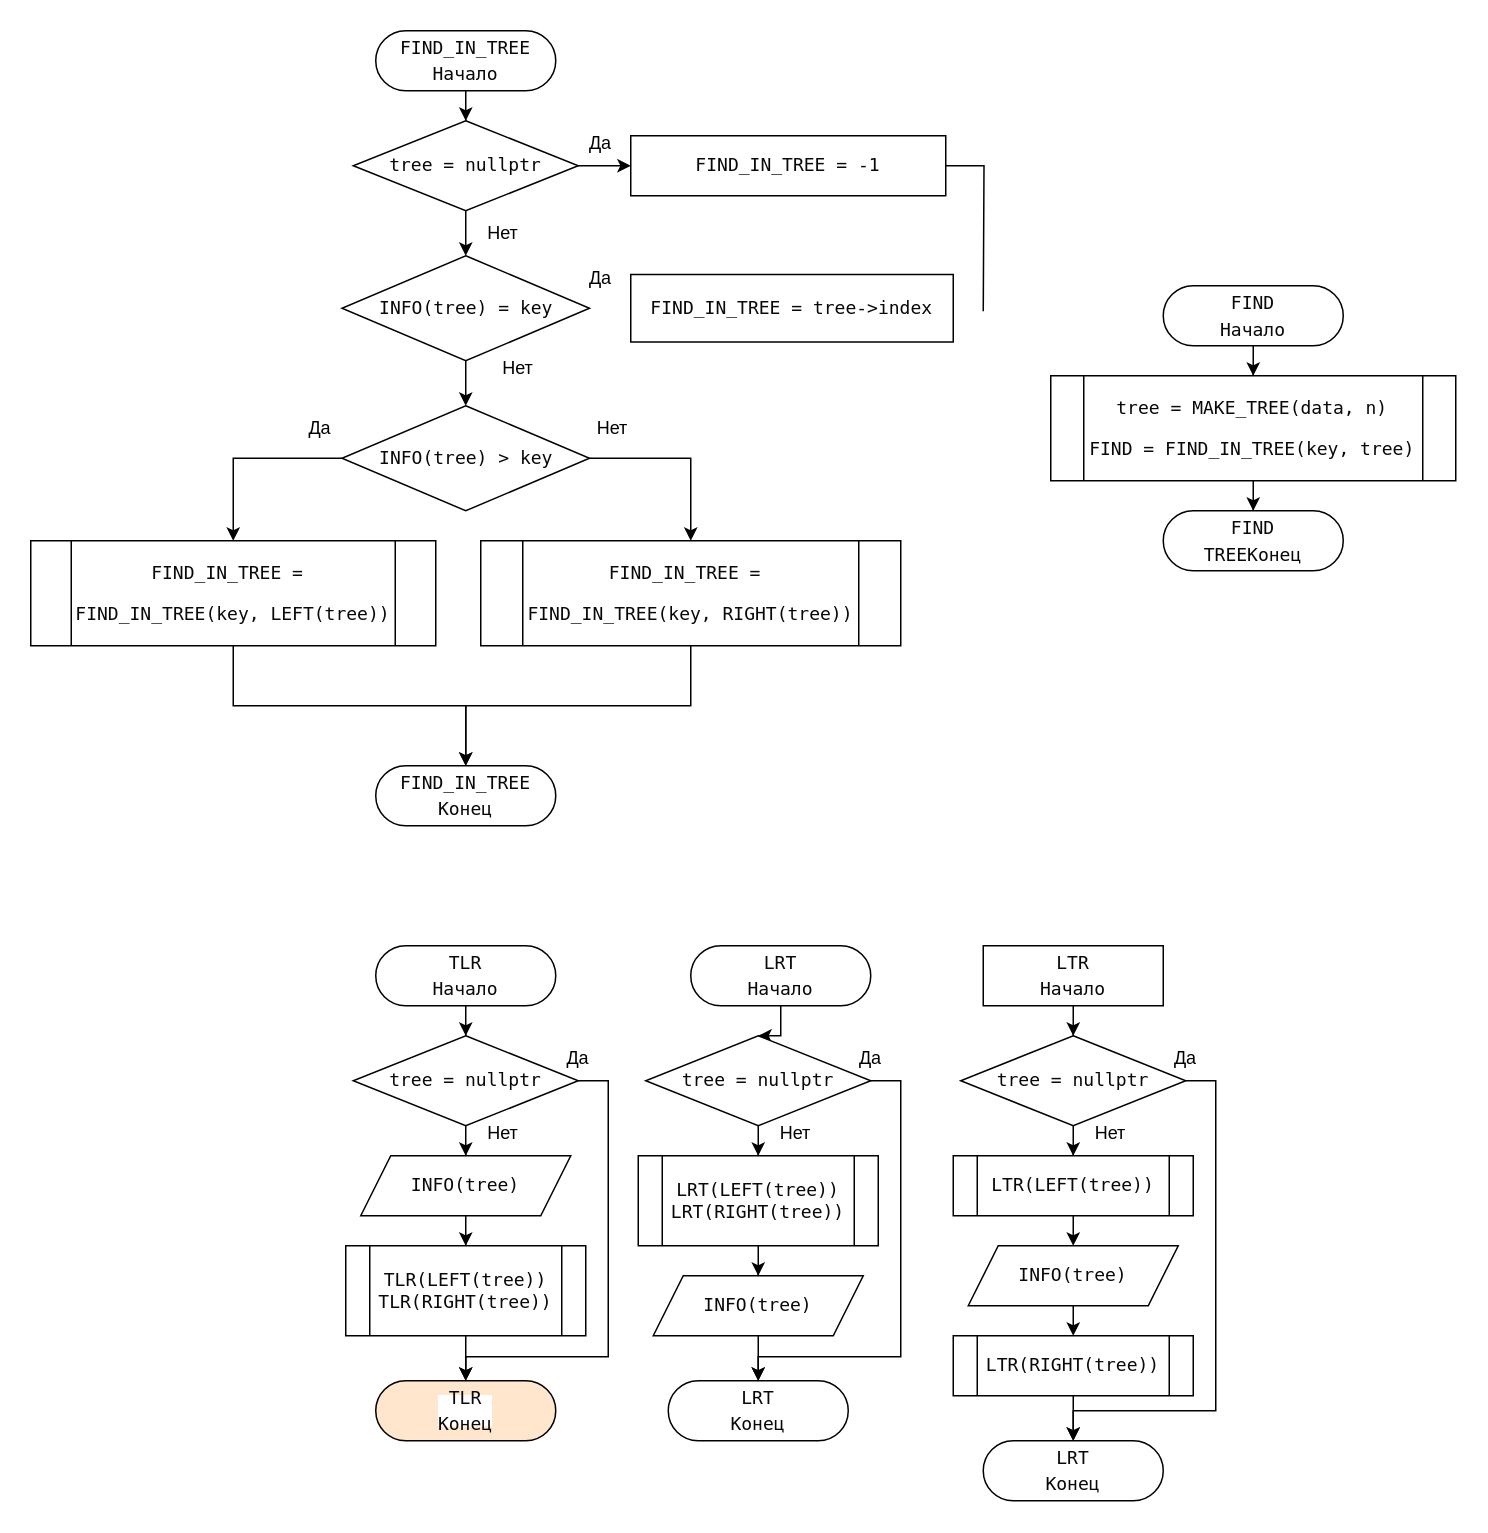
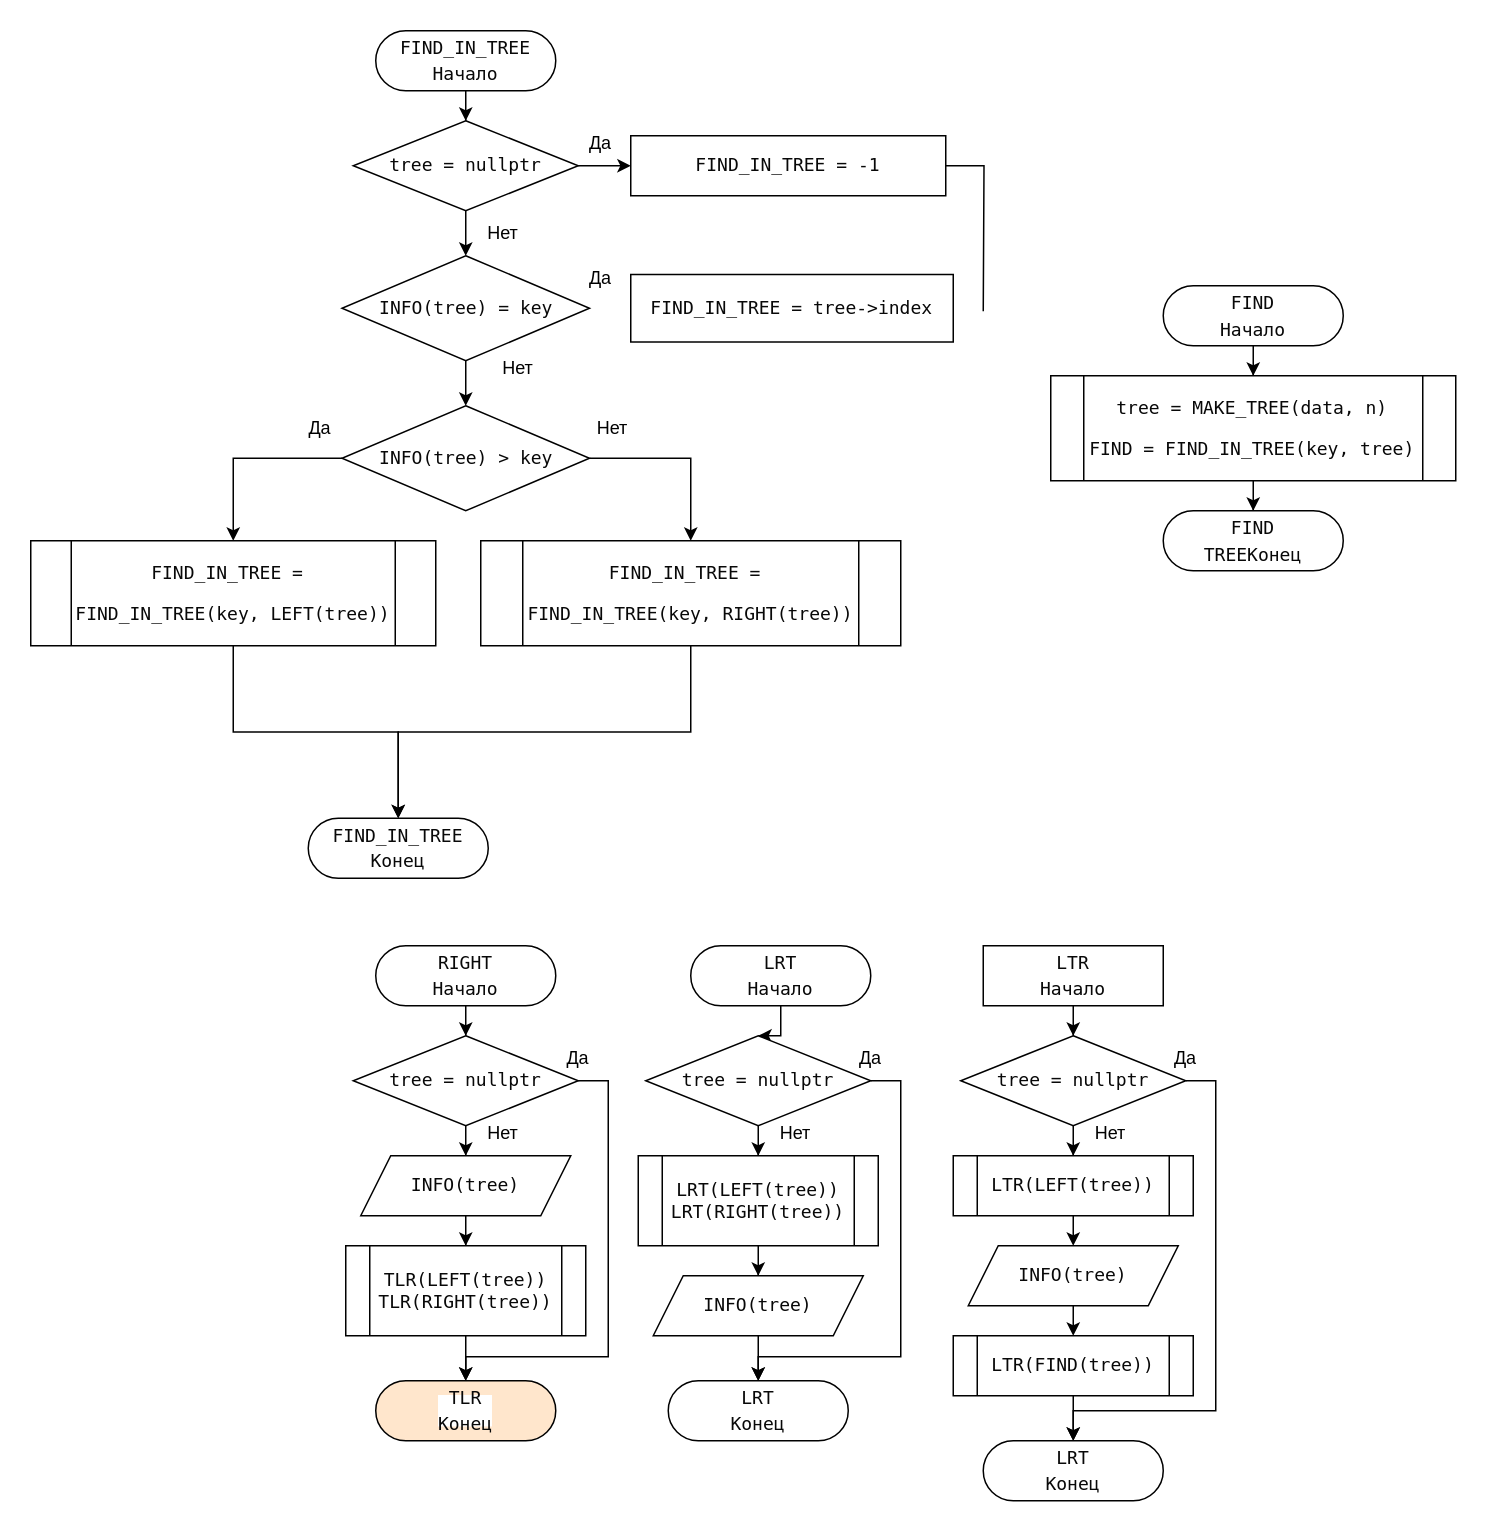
node "FIND_IN_TREEКонец": moved (466, 796) -> (398, 848)
node "TLR Начало": label "TLR Начало" -> "RIGHT Начало"
node "LTR(RIGHT(tree))": label "LTR(RIGHT(tree))" -> "LTR(FIND(tree))"
